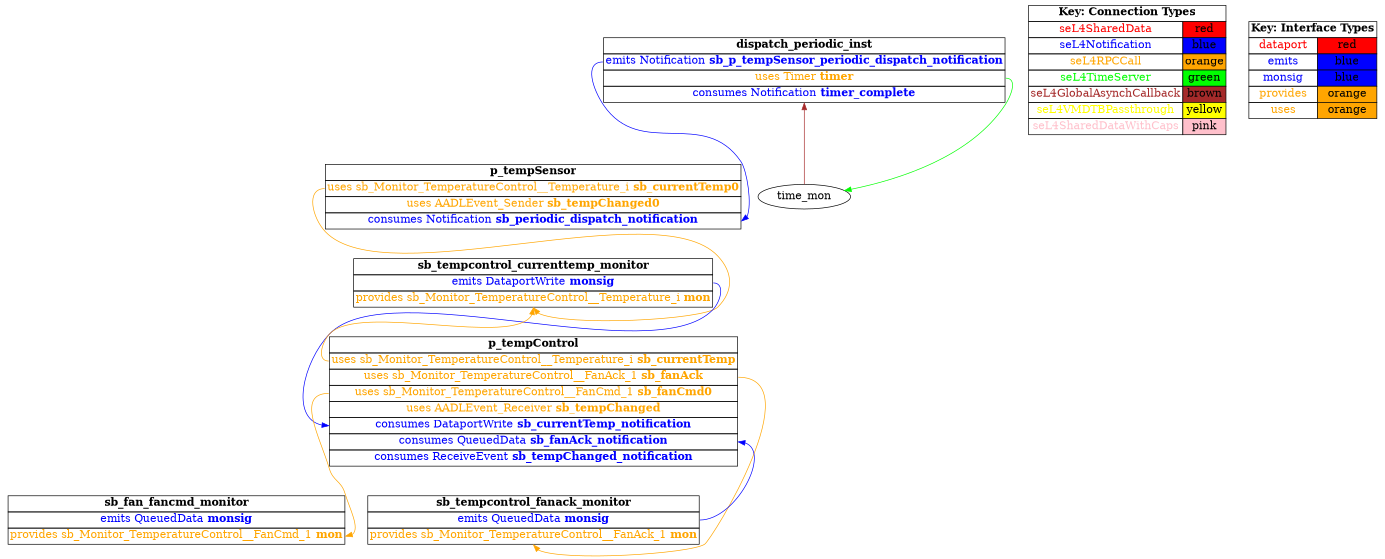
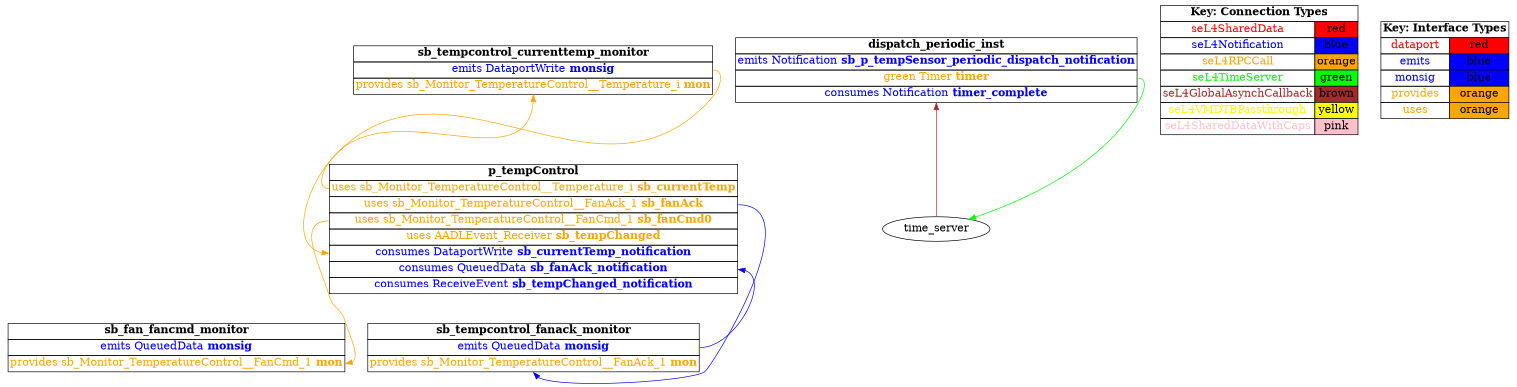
node "dispatch_periodic_inst": text "uses Timer" -> "green Timer"
node "p_tempSensor": removed
node "time_mon": label "time_mon" -> "time_server"
edge "sb_tempcontrol_currenttemp_monitor" -> "p_tempControl": color blue -> orange
edge "p_tempControl" -> "sb_tempcontrol_fanack_monitor": color orange -> blue
